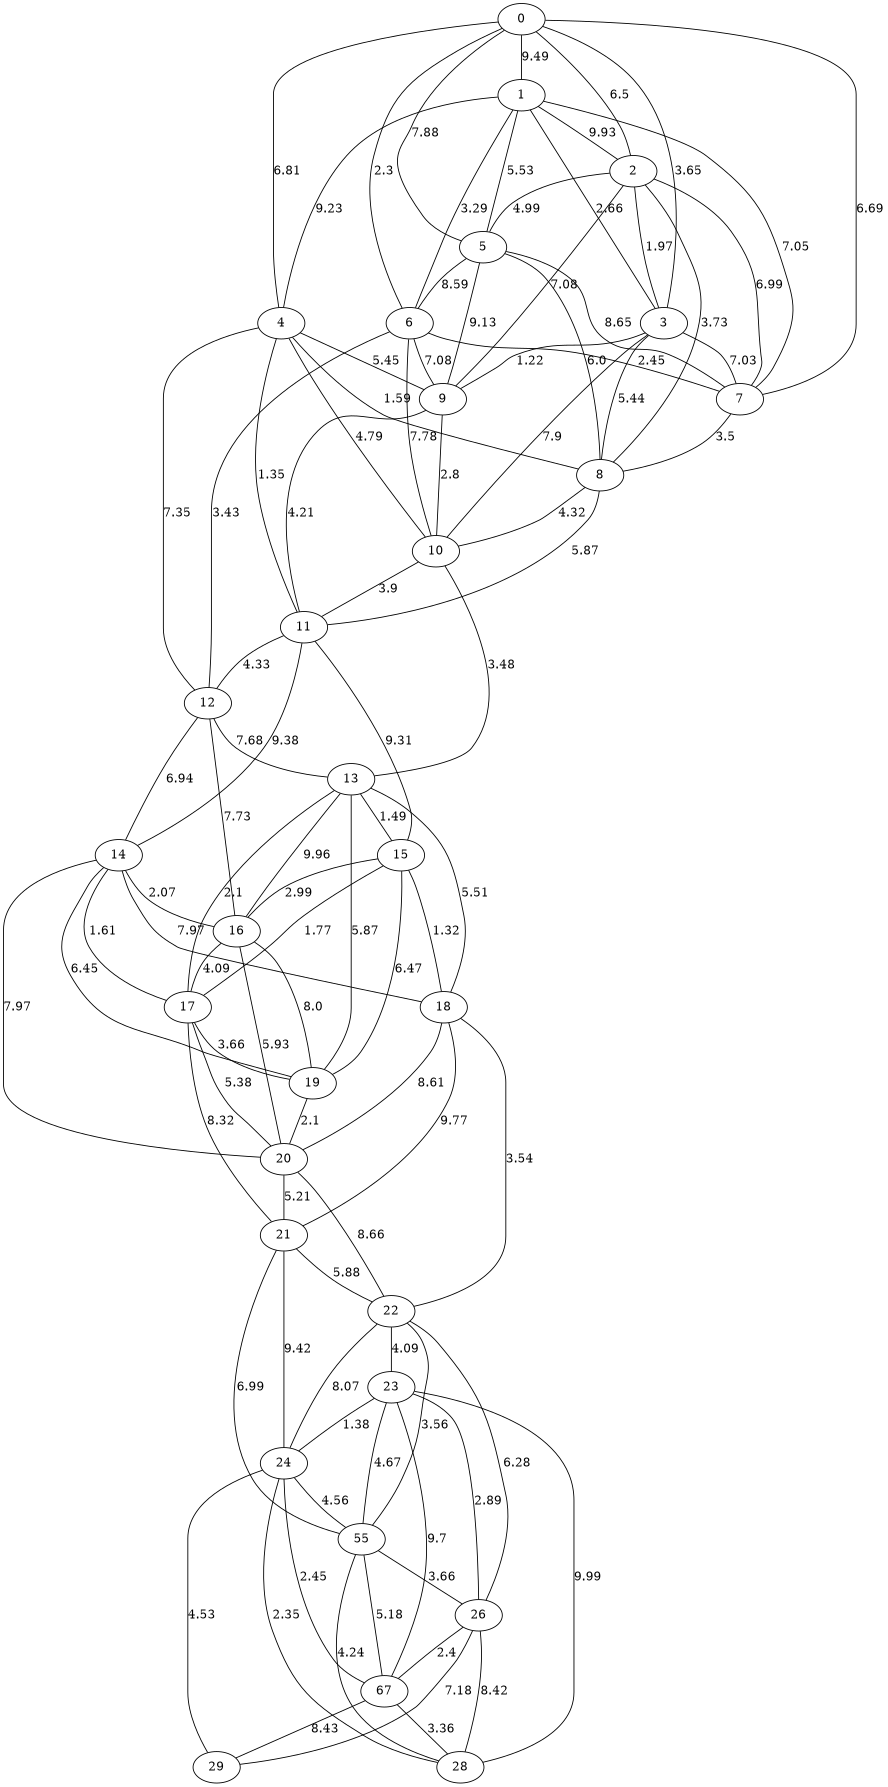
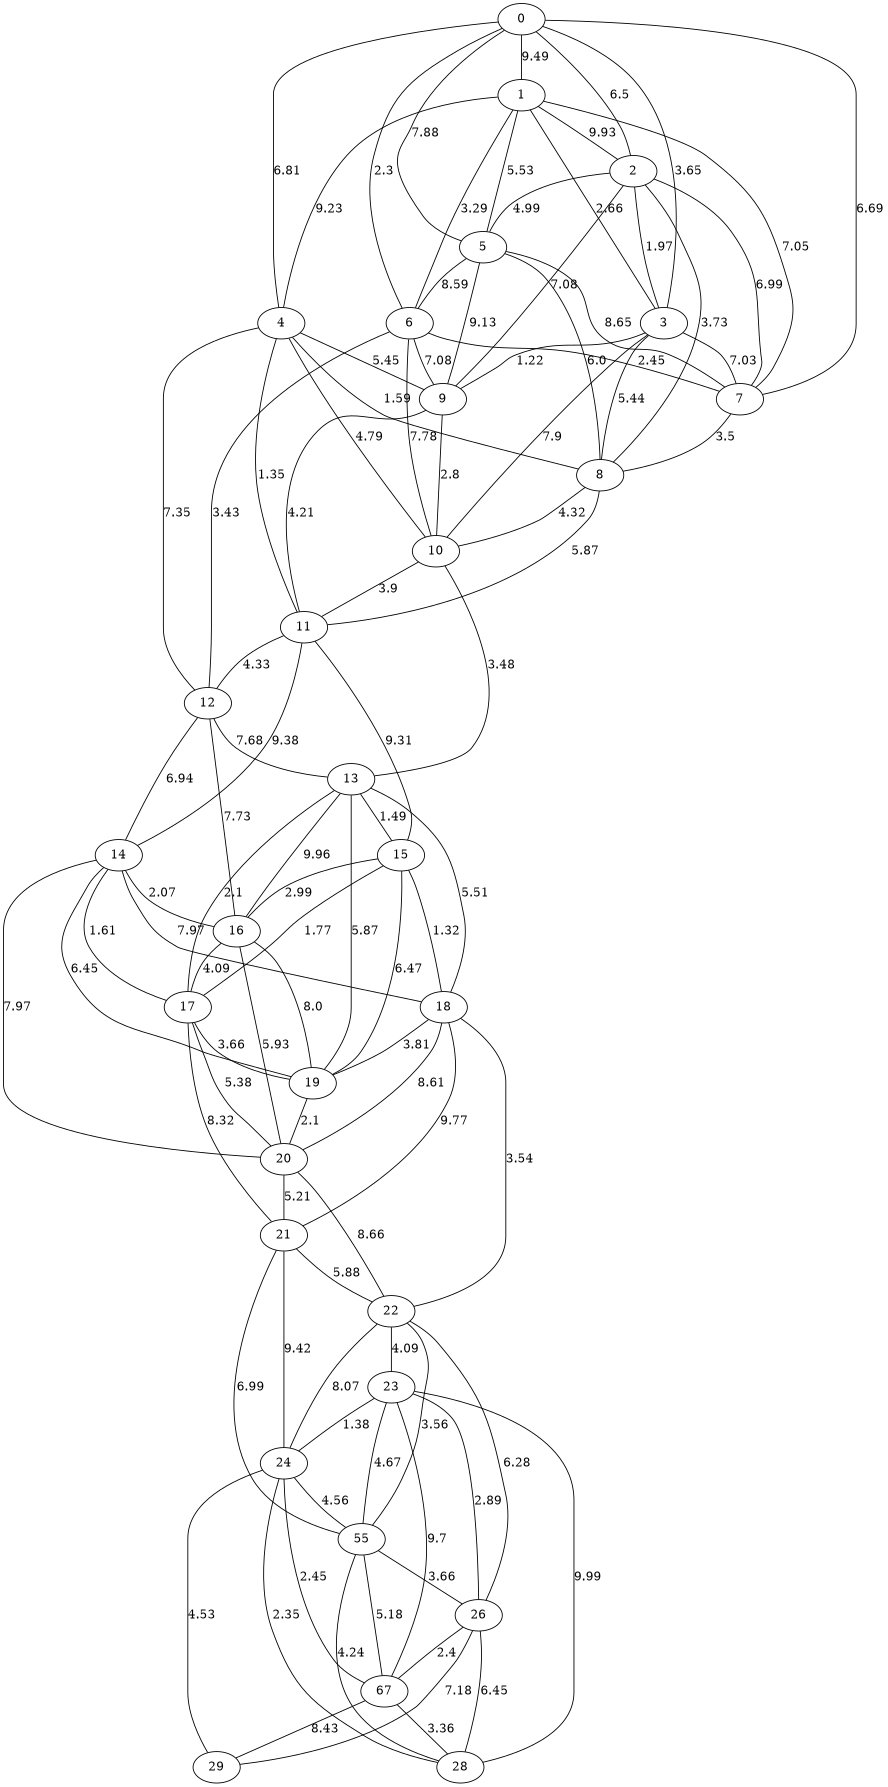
edge "18" -- "19": added, label "3.81"
edge "26" -- "28": label "8.42" -> "6.45"
